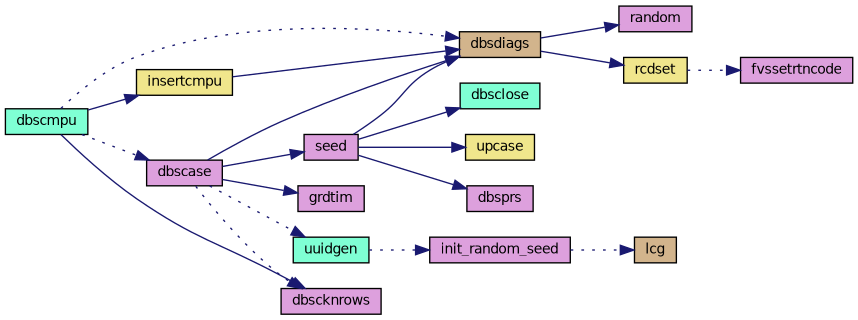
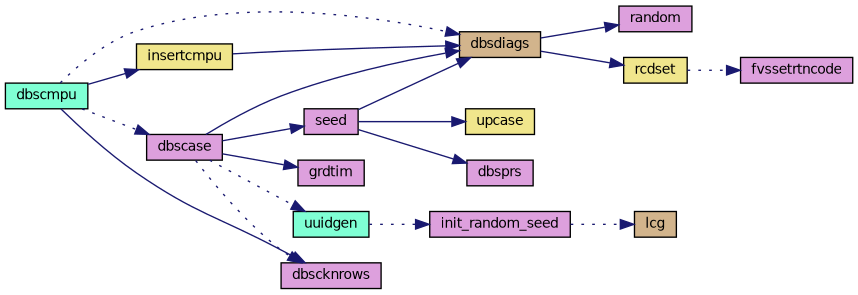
node "dbsclose": removed
